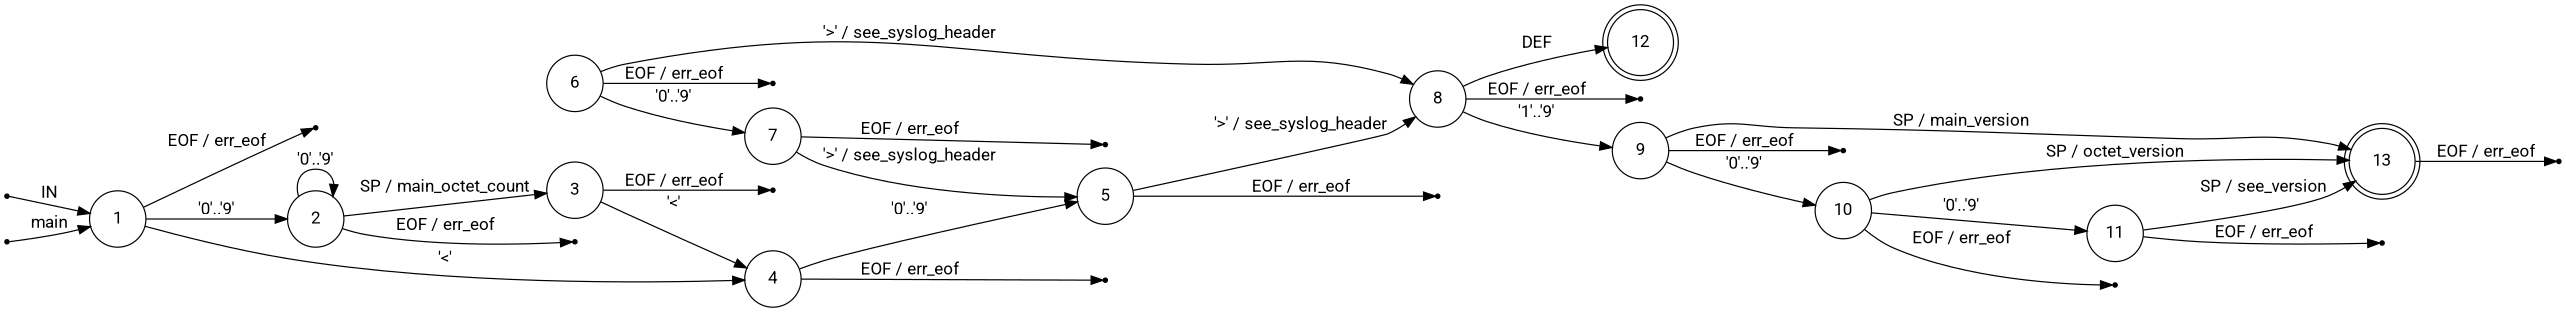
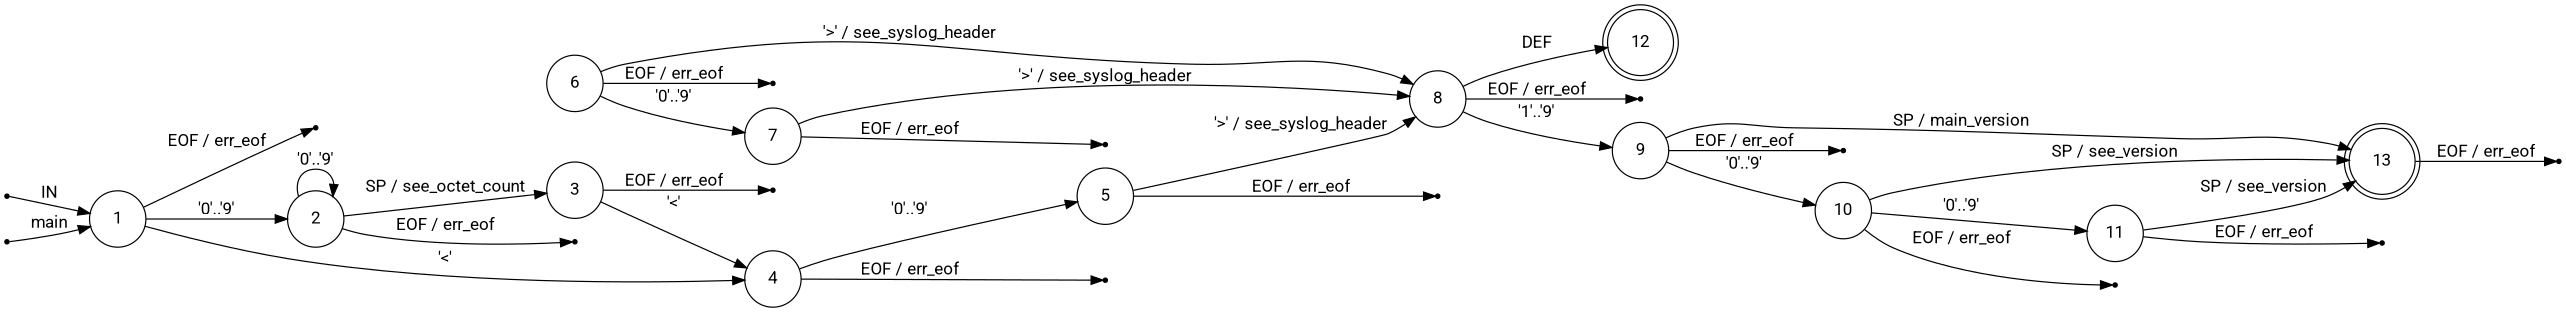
edge "10" -> "13": label "SP / octet_version" -> "SP / see_version"
edge "2" -> "3": label "SP / main_octet_count" -> "SP / see_octet_count"
edge "7" -> "5": now "7" -> "8"
